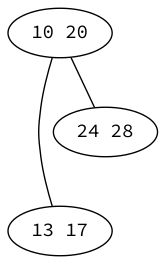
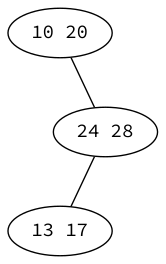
edge "10 20" -- "13 17": now "24 28" -- "13 17"
